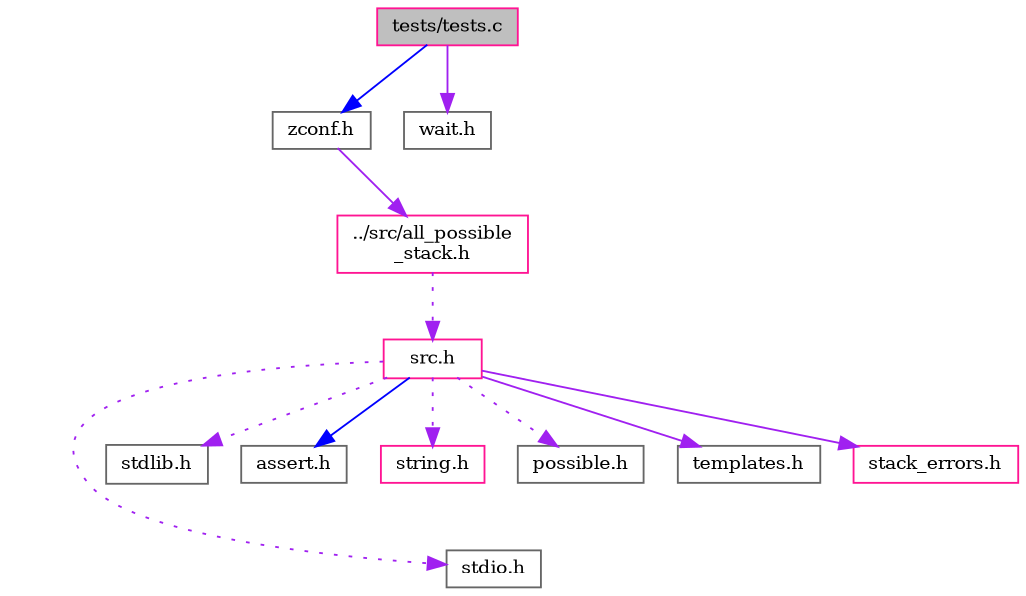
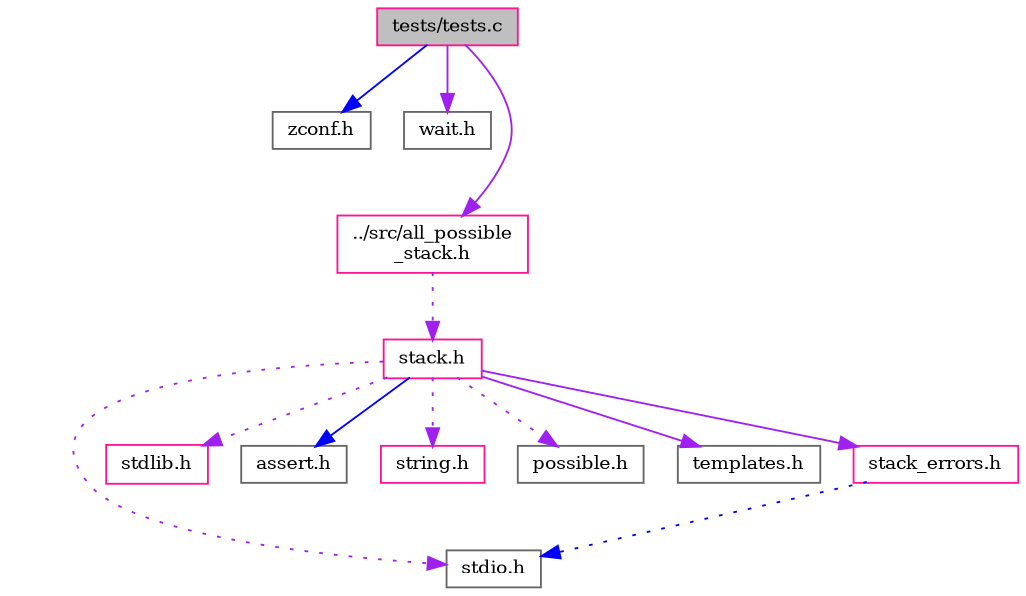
edge "zconf.h" -> "../src/all_possible _stack.h": now "tests/tests.c" -> "../src/all_possible _stack.h"
node "src.h": label "src.h" -> "stack.h"
node "stdlib.h": color gray40 -> deeppink
edge "stack_errors.h" -> "stdio.h": added
